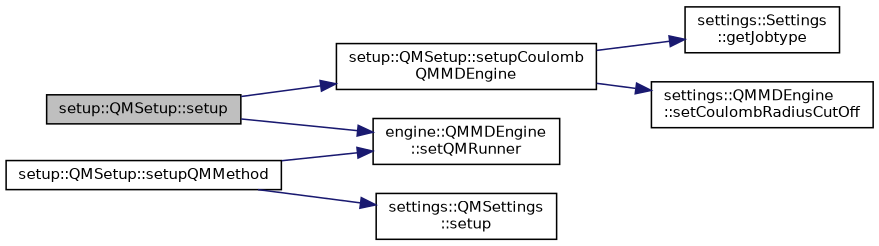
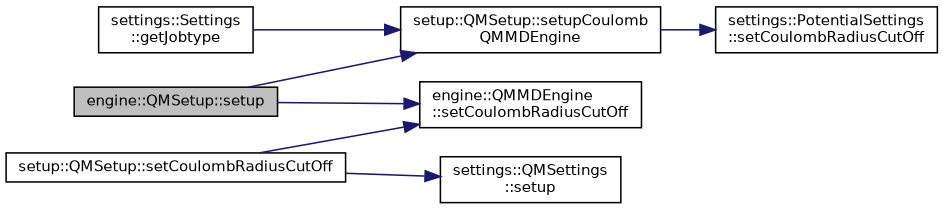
edge "setup::QMSetup::setupCoulomb QMMDEngine" -> "settings::Settings ::getJobtype": reversed
node "settings::QMMDEngine ::setCoulombRadiusCutOff": label "settings::QMMDEngine ::setCoulombRadiusCutOff" -> "settings::PotentialSettings ::setCoulombRadiusCutOff"
node "setup::QMSetup::setup": label "setup::QMSetup::setup" -> "engine::QMSetup::setup"
node "engine::QMMDEngine ::setQMRunner": label "engine::QMMDEngine ::setQMRunner" -> "engine::QMMDEngine ::setCoulombRadiusCutOff"
node "setup::QMSetup::setupQMMethod": label "setup::QMSetup::setupQMMethod" -> "setup::QMSetup::setCoulombRadiusCutOff"
